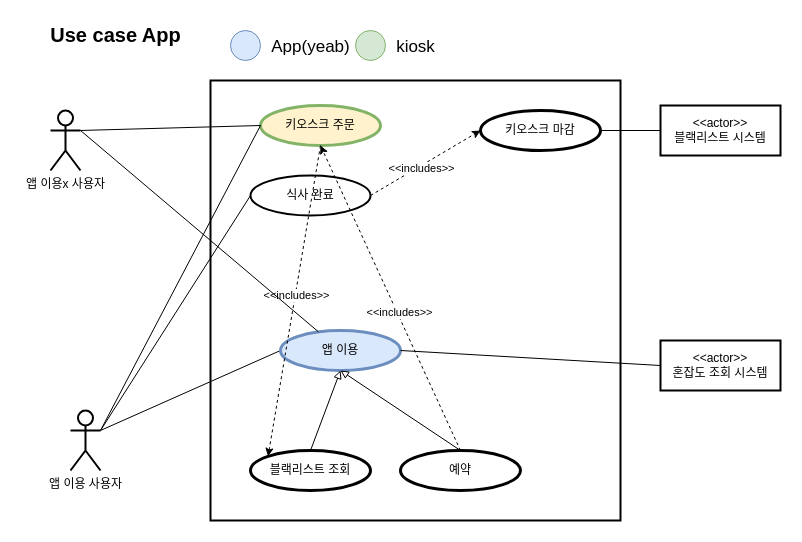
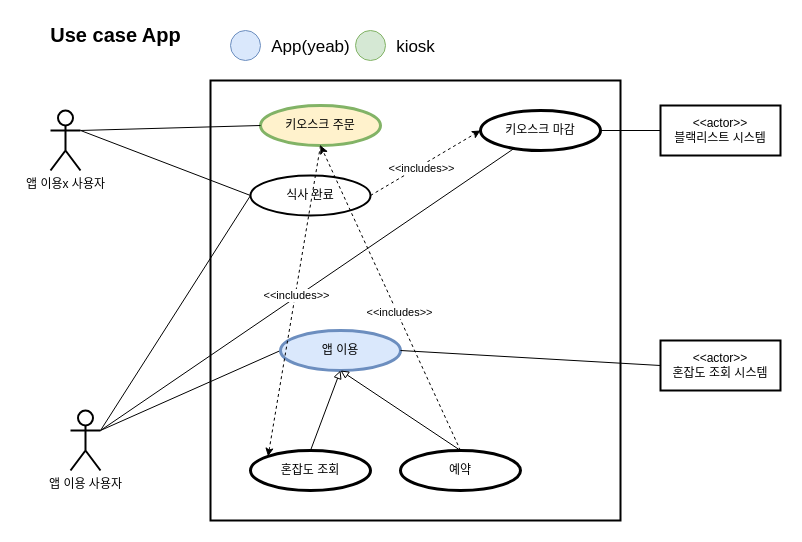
edge "앱 이용x 사용자" -- "앱 이용": now "앱 이용x 사용자" -- "식사 완료"
edge "키오스크 주문" -- "앱 이용 사용자": now "키오스크 마감" -- "앱 이용 사용자"
node "블랙리스트 조회": label "블랙리스트 조회" -> "혼잡도 조회"
